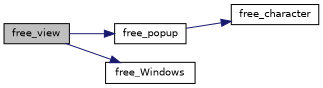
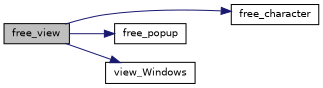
edge "free_popup" -> "free_character": now "free_view" -> "free_character"
node "free_Windows": label "free_Windows" -> "view_Windows"
